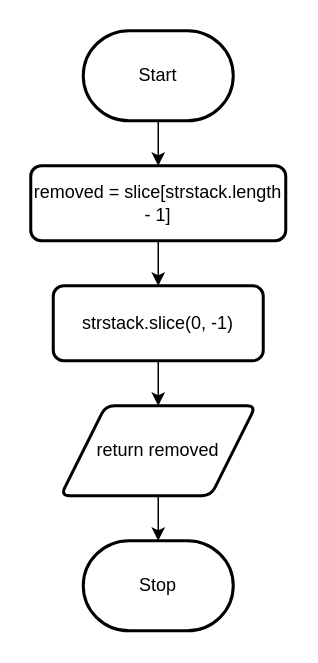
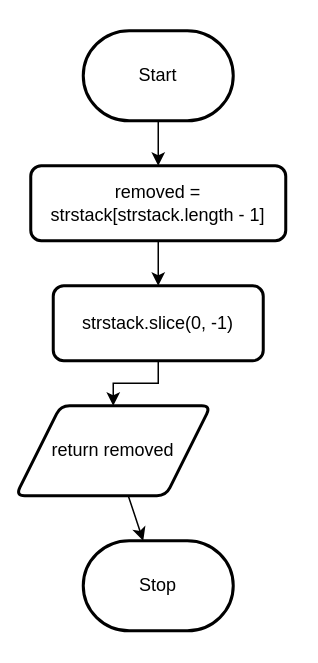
node "removed = slice[strstack.length - 1]": label "removed = slice[strstack.length - 1]" -> "removed = strstack[strstack.length - 1]"
node "return removed": moved (158, 451) -> (113, 451)
